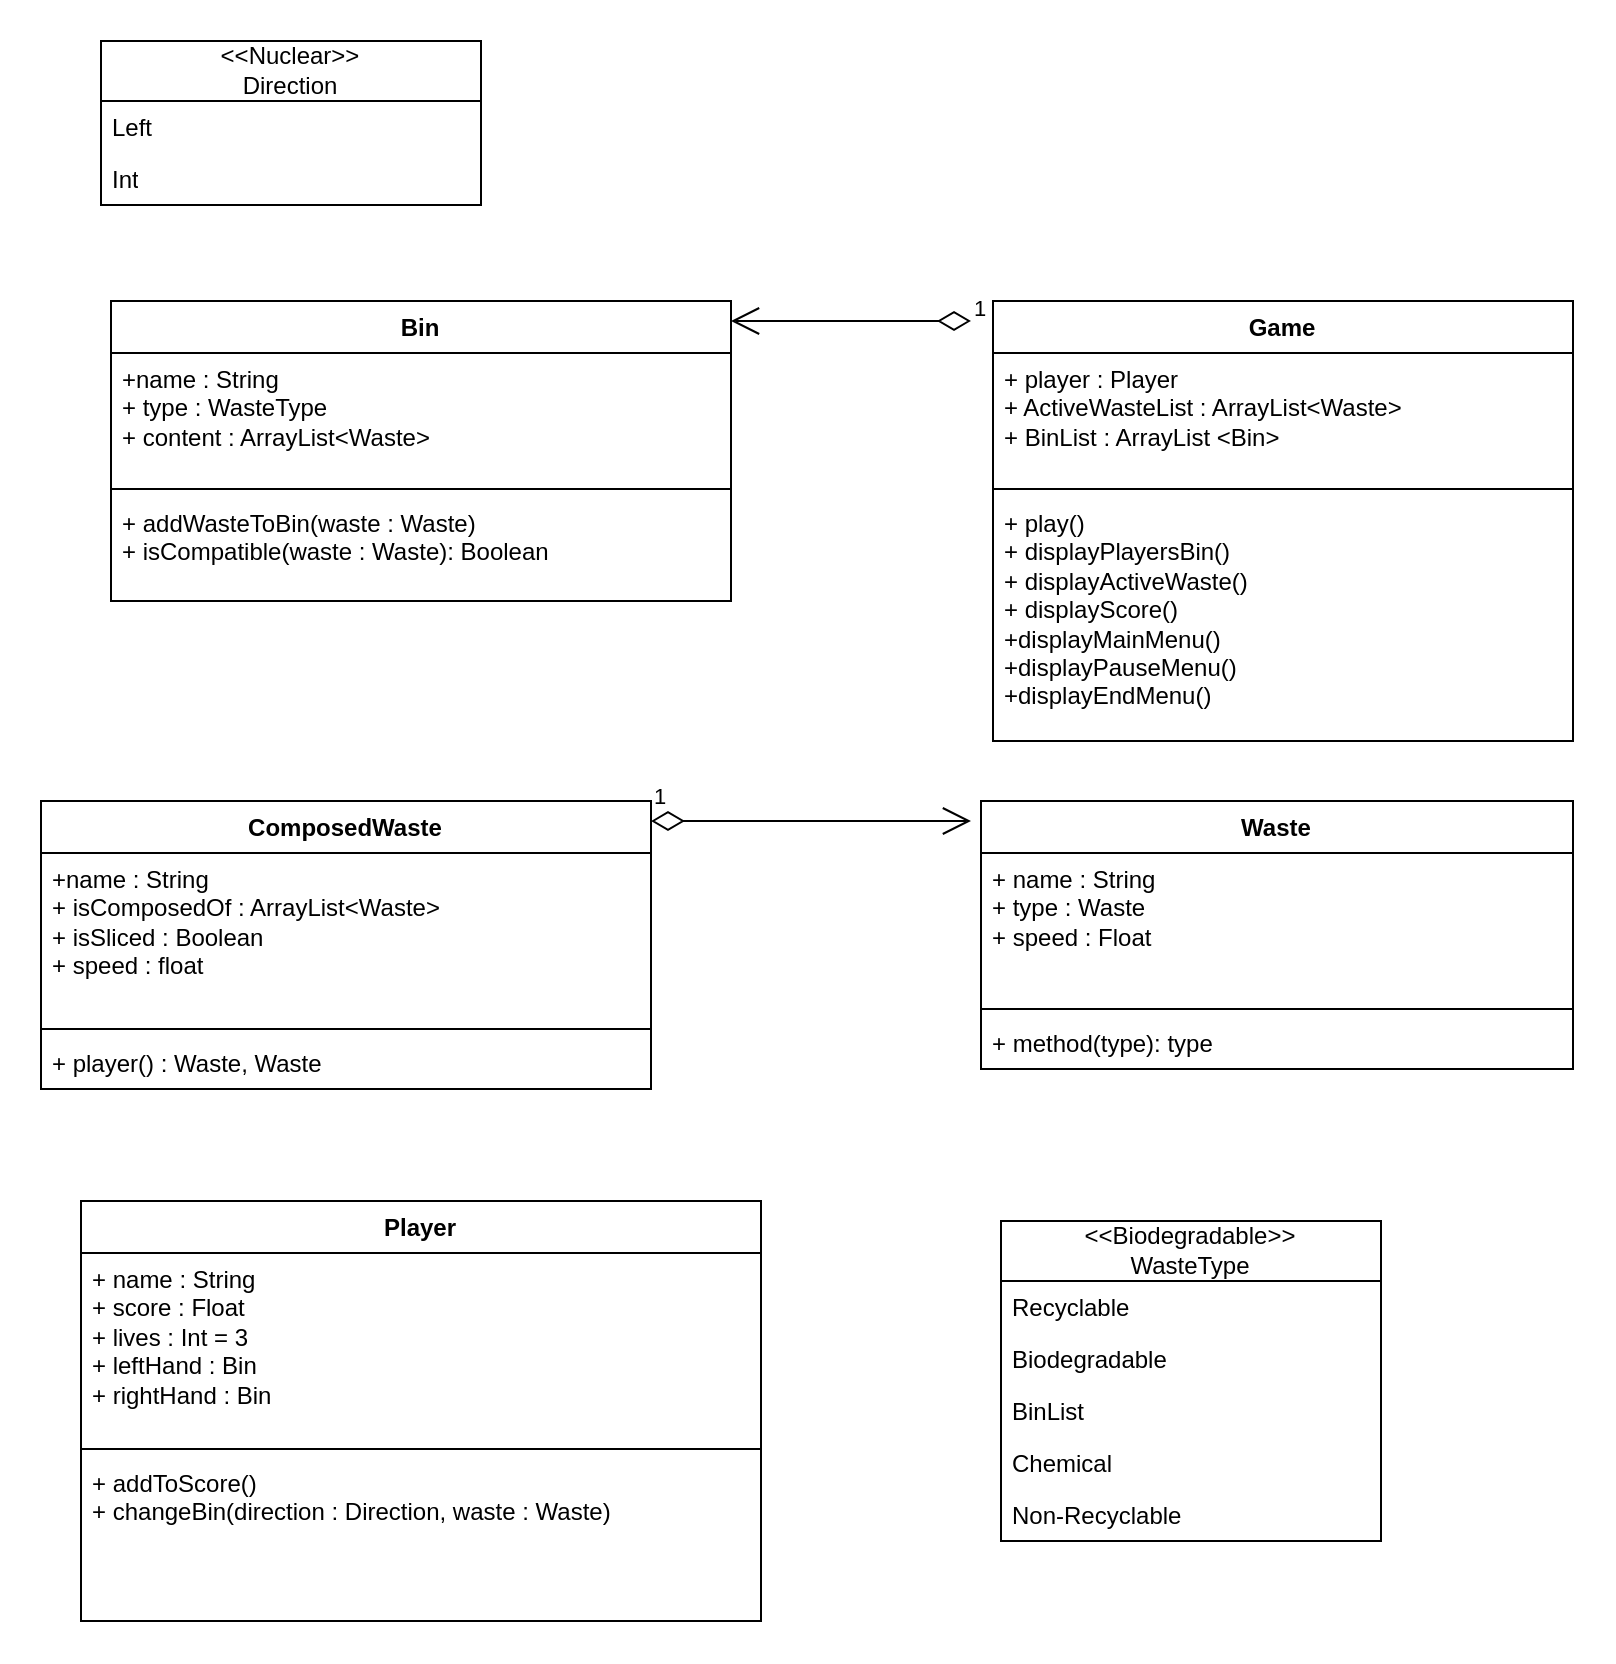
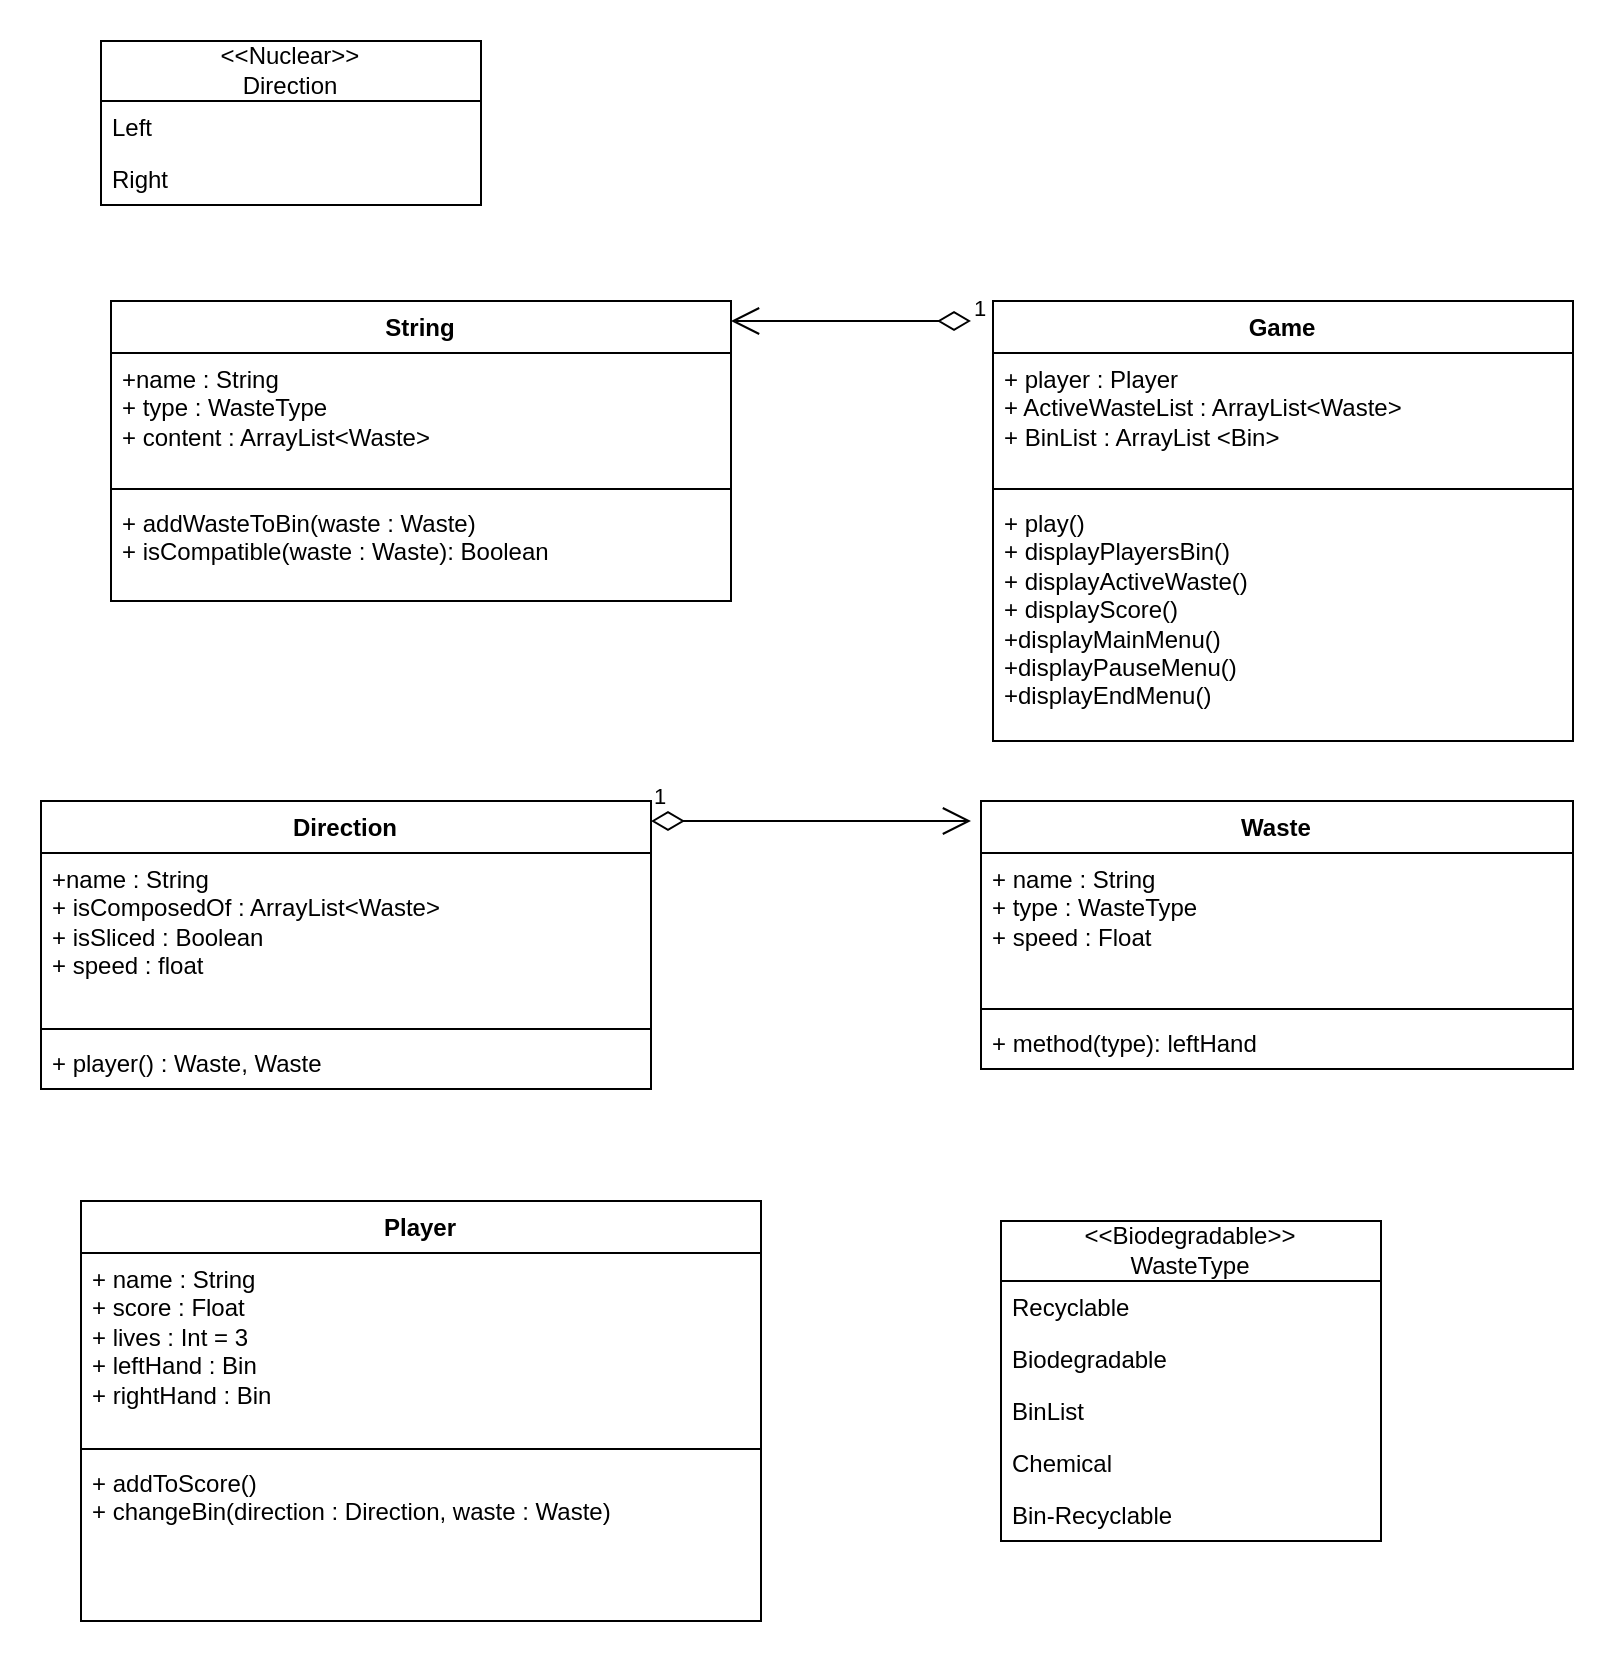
node "Int": label "Int" -> "Right"
node "Bin": label "Bin" -> "String"
node "ComposedWaste": label "ComposedWaste" -> "Direction"
node "+ name : String + type : Waste + speed : Float": label "+ name : String + type : Waste + speed : Float" -> "+ name : String + type : WasteType + speed : Float"
node "+ method(type): type": label "+ method(type): type" -> "+ method(type): leftHand"
node "Non-Recyclable": label "Non-Recyclable" -> "Bin-Recyclable"
